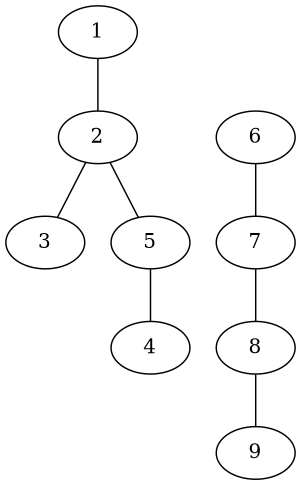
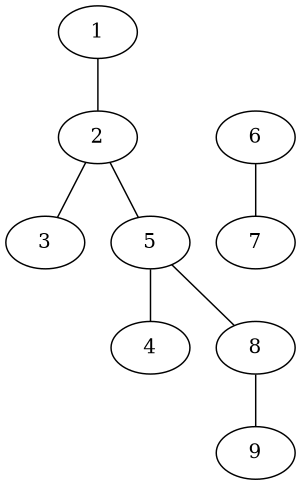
edge "7" -- "8": now "5" -- "8"
